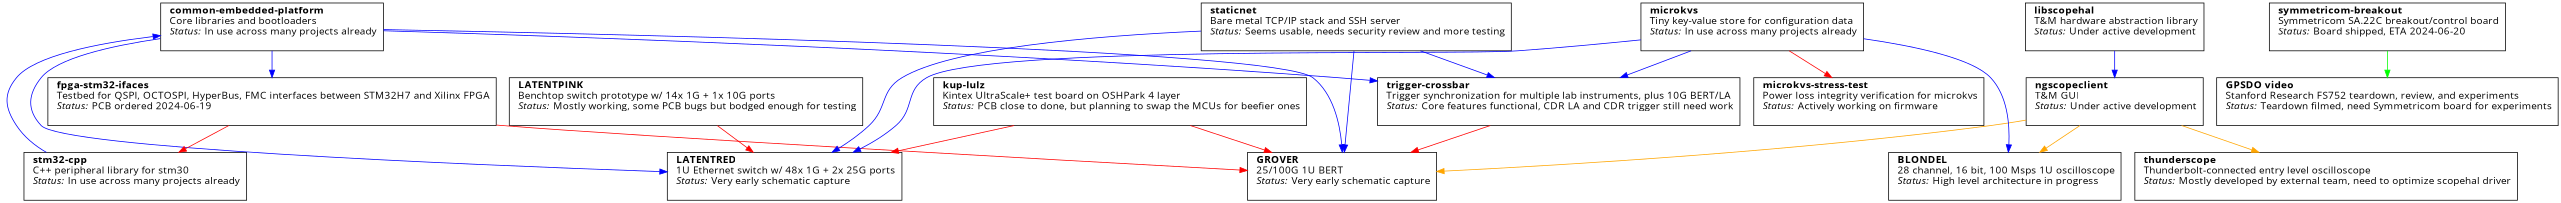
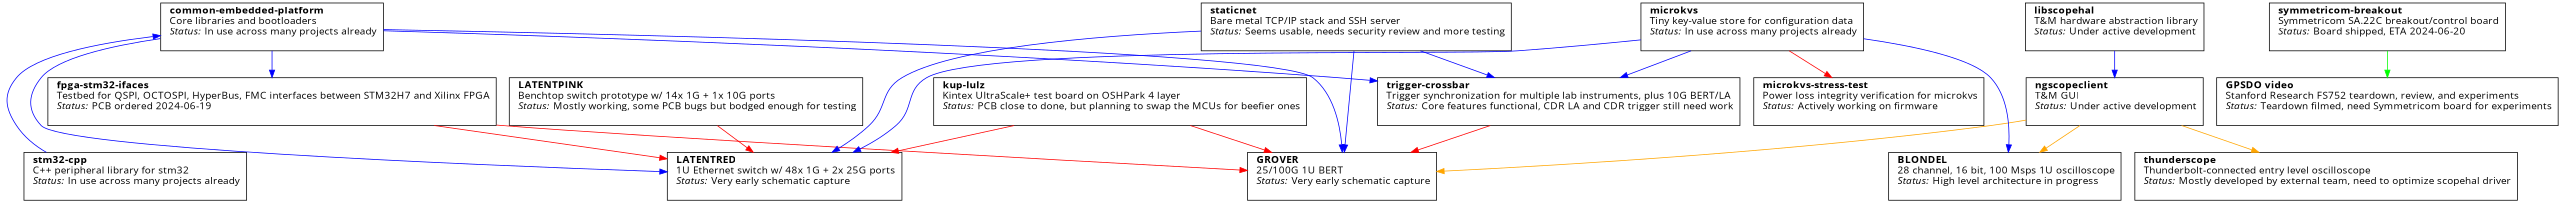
edge "fpga-stm32-ifaces" -> "stm32-cpp": now "fpga-stm32-ifaces" -> "LATENTRED"
node "stm32-cpp": text "C++ peripheral library for stm30" -> "C++ peripheral library for stm32"
